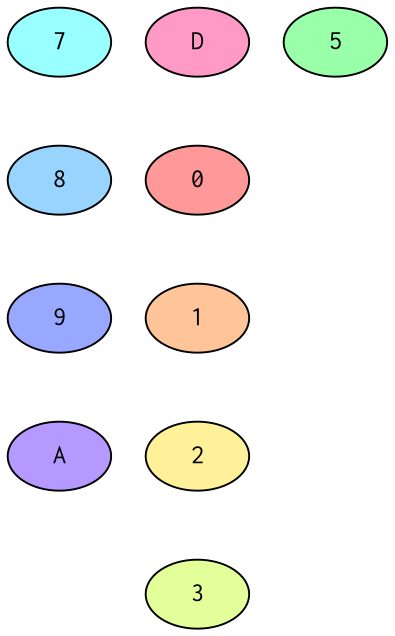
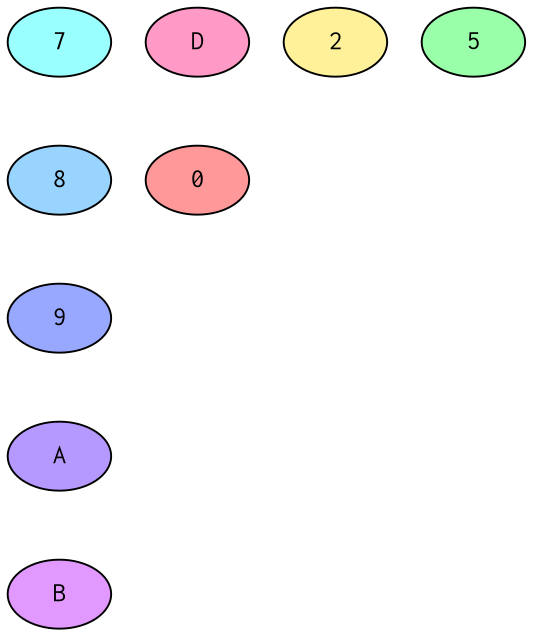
node "1": removed
node "B": added
node "3": removed
